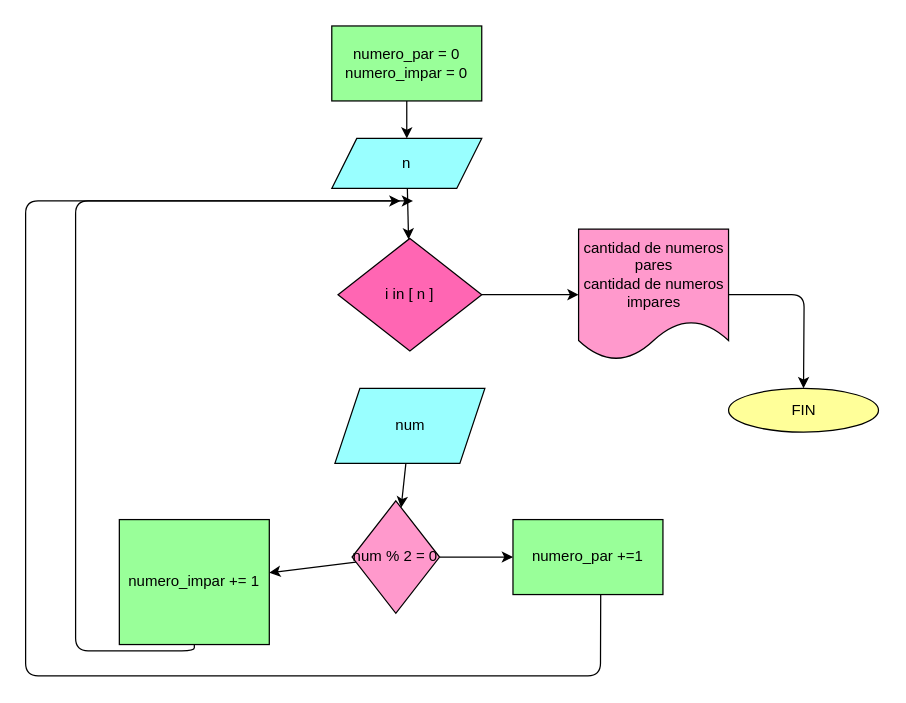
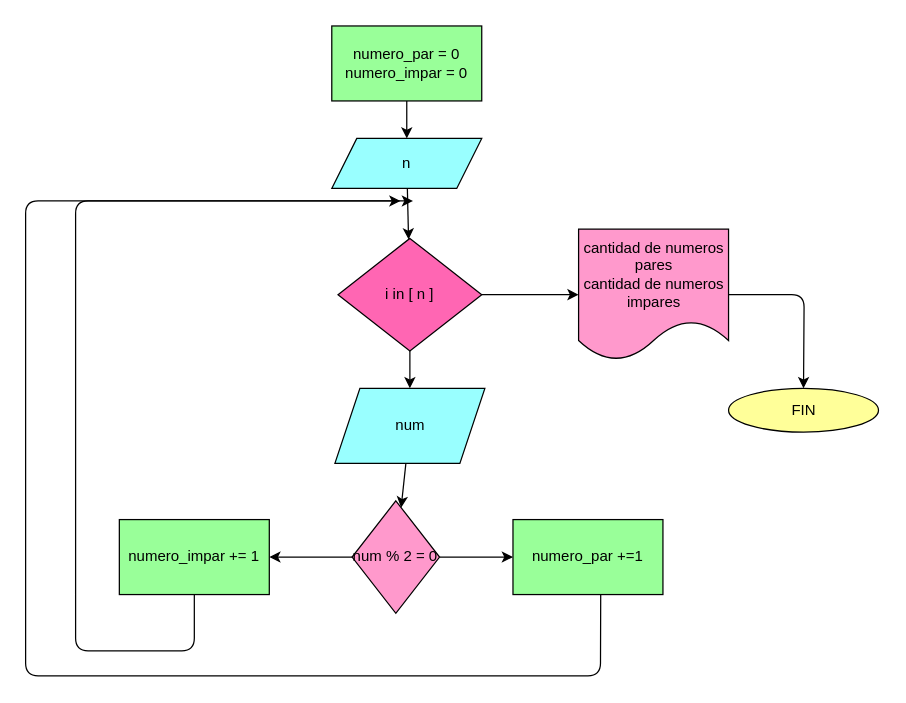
edge "i in [ n ]" -> "num": added
node "numero_impar += 1": size 150x125 -> 150x75
